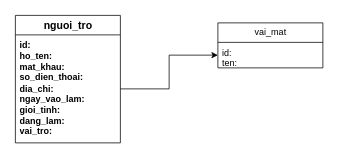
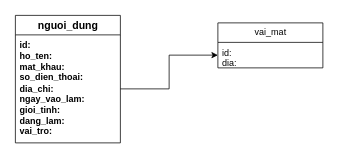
node "nguoi_tro": label "nguoi_tro" -> "nguoi_dung"
node "id: ten:": label "id: ten:" -> "id: dia:"
